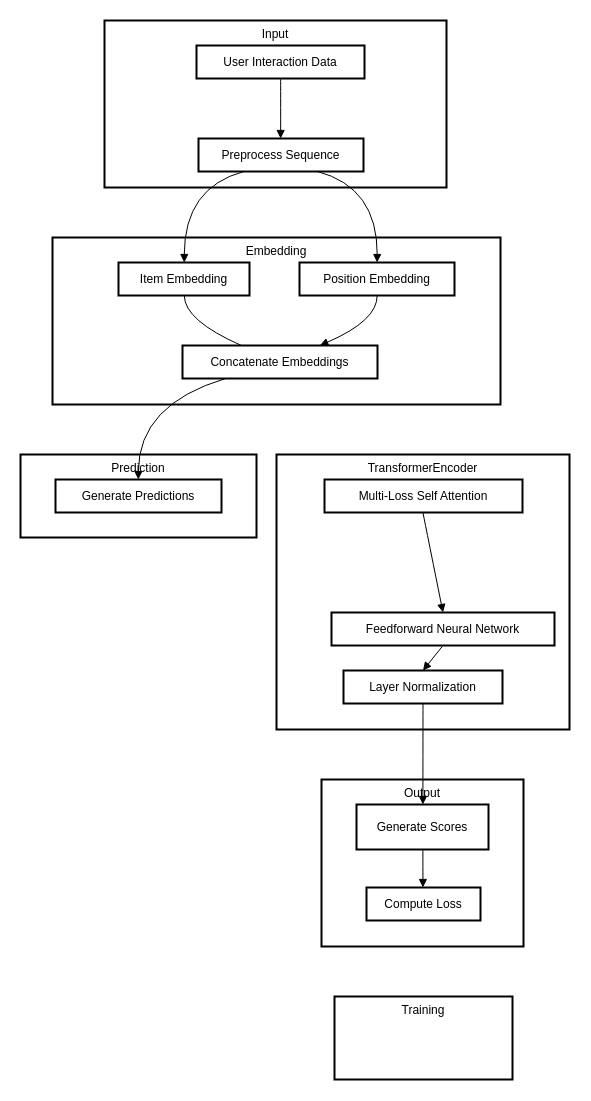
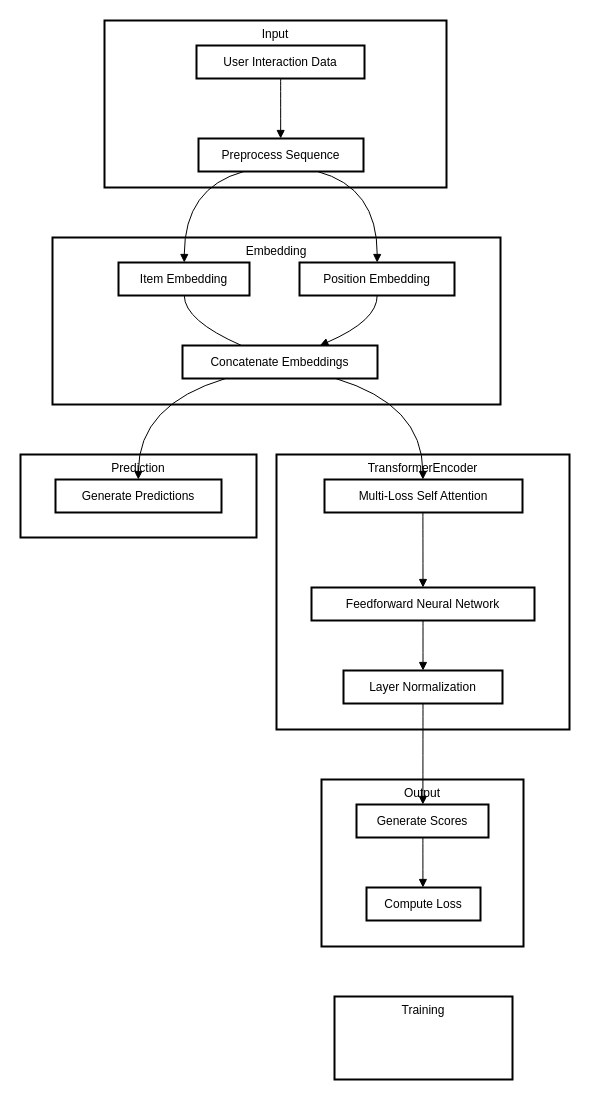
edge "Concatenate Embeddings" -> "Multi-Loss Self Attention": added
node "Feedforward Neural Network": moved (443, 629) -> (423, 604)
node "Generate Scores": size 132x45 -> 132x33
